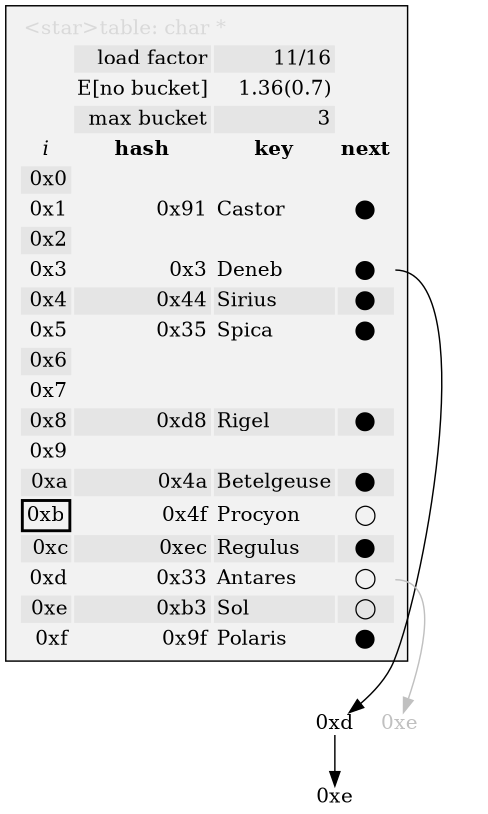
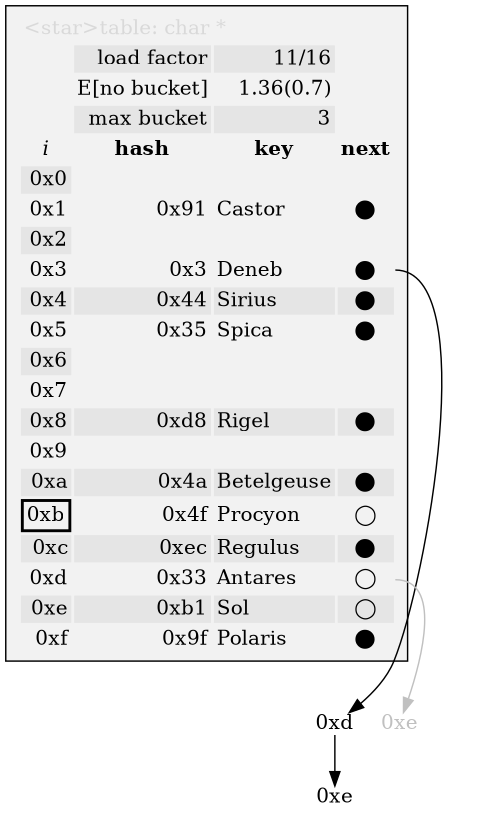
node "<star>table: char *": text "0xb3" -> "0xb1"
